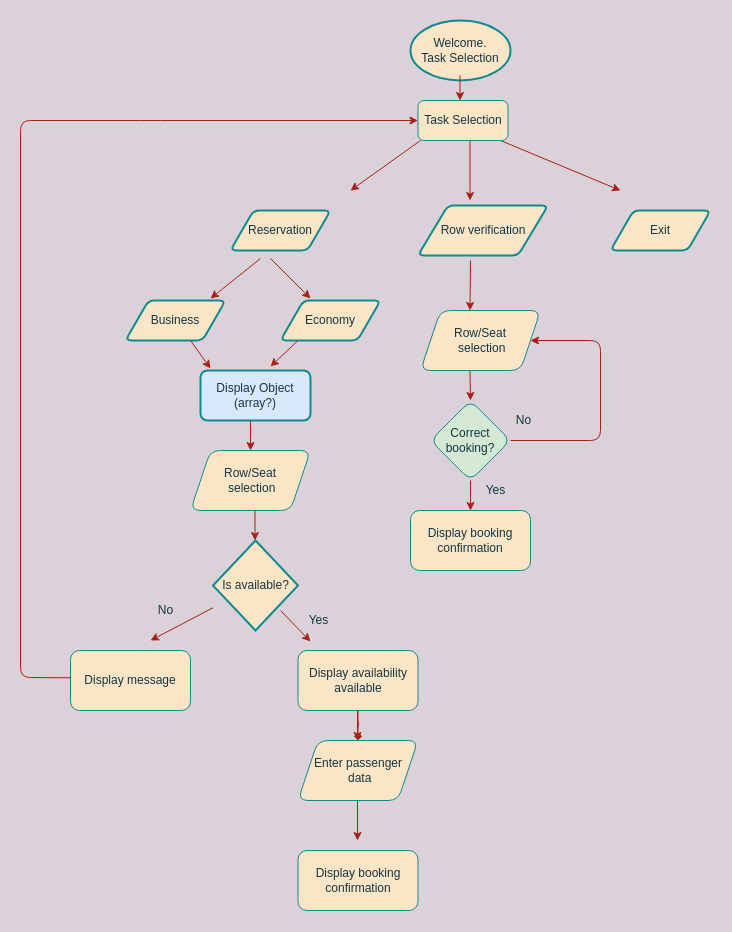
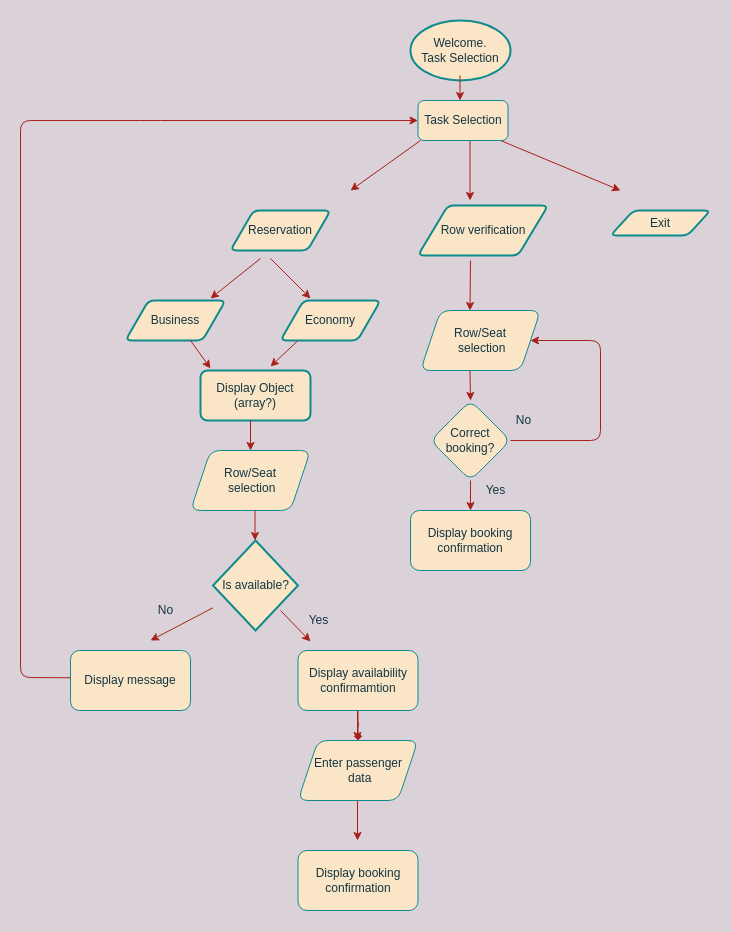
node "Exit": size 100x40 -> 100x25
node "Display Object (array?)": fillcolor #dae8fc -> #fae5c7
node "Correct booking?": fillcolor #d5e8d4 -> #fae5c7
node "Display availability available": label "Display availability available" -> "Display availability confirmamtion"
